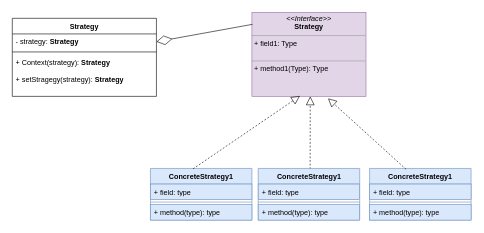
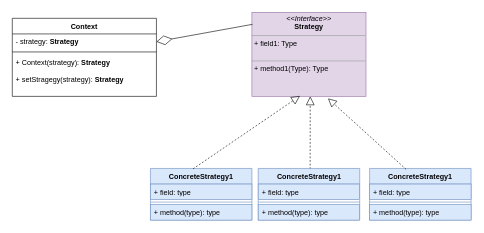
node "Strategy": label "Strategy" -> "Context"
